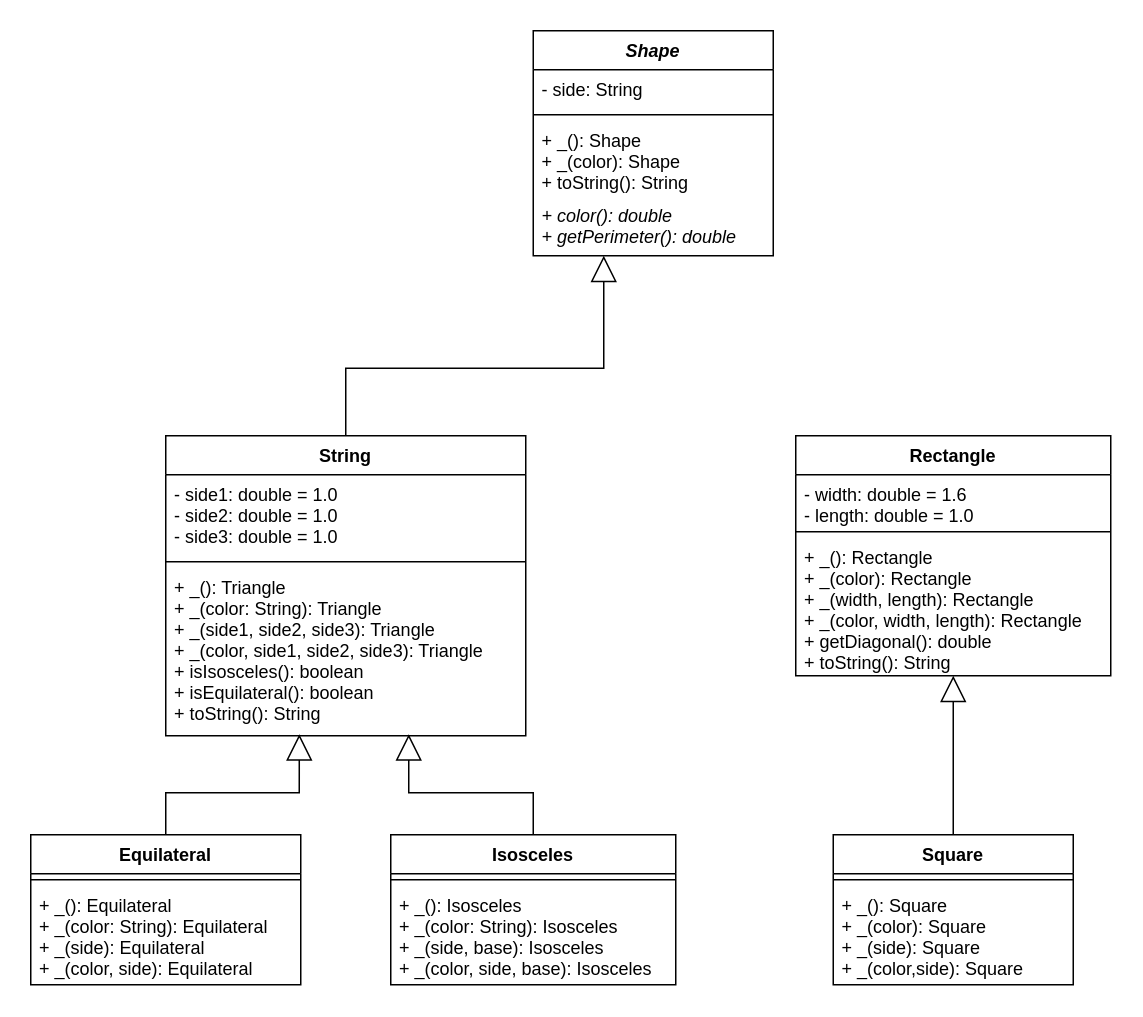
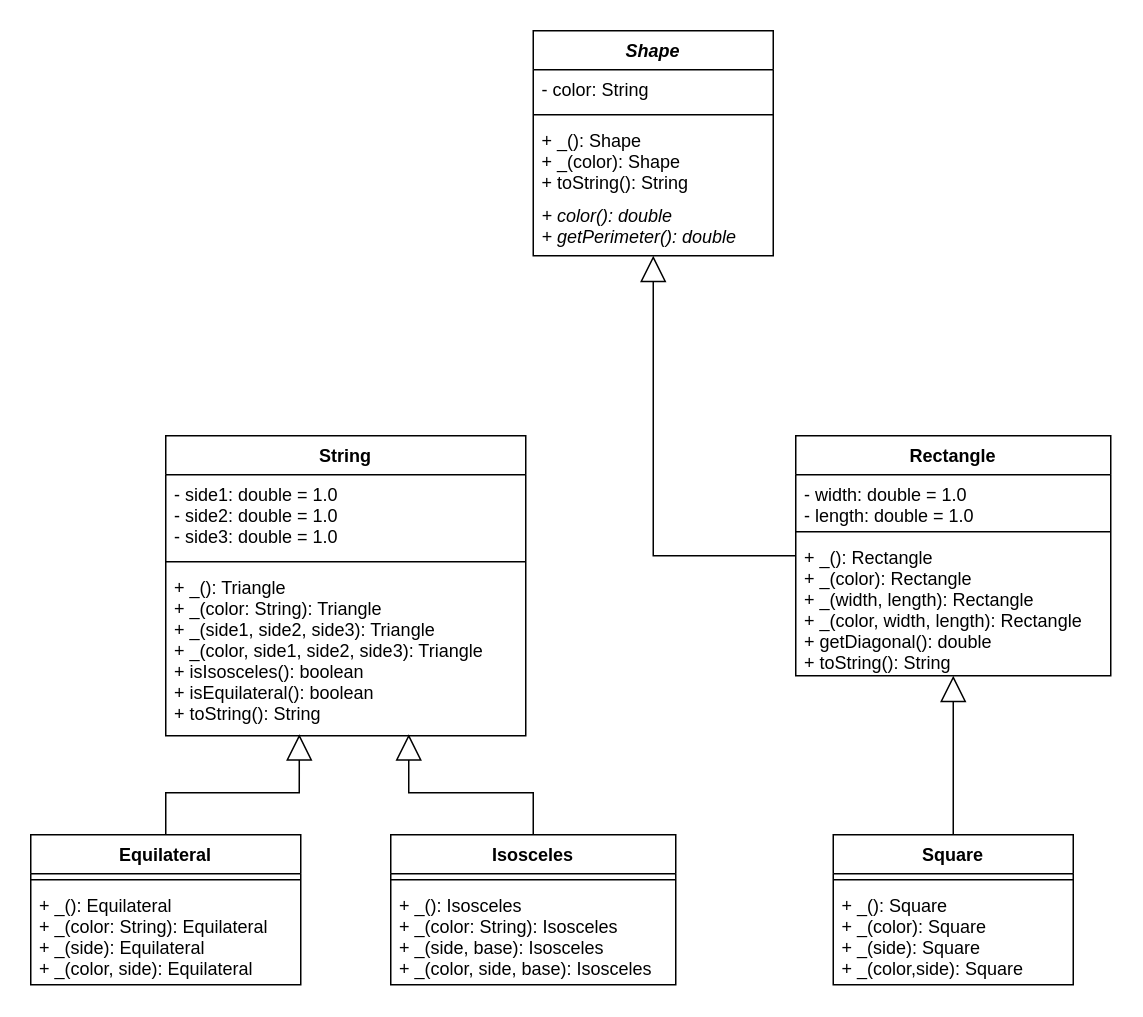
node "- side: String": label "- side: String" -> "- color: String"
edge "String" -> "Shape": removed
edge "Rectangle" -> "Shape": added
node "- width: double = 1.6 - length: double = 1.0": label "- width: double = 1.6 - length: double = 1.0" -> "- width: double = 1.0 - length: double = 1.0"
